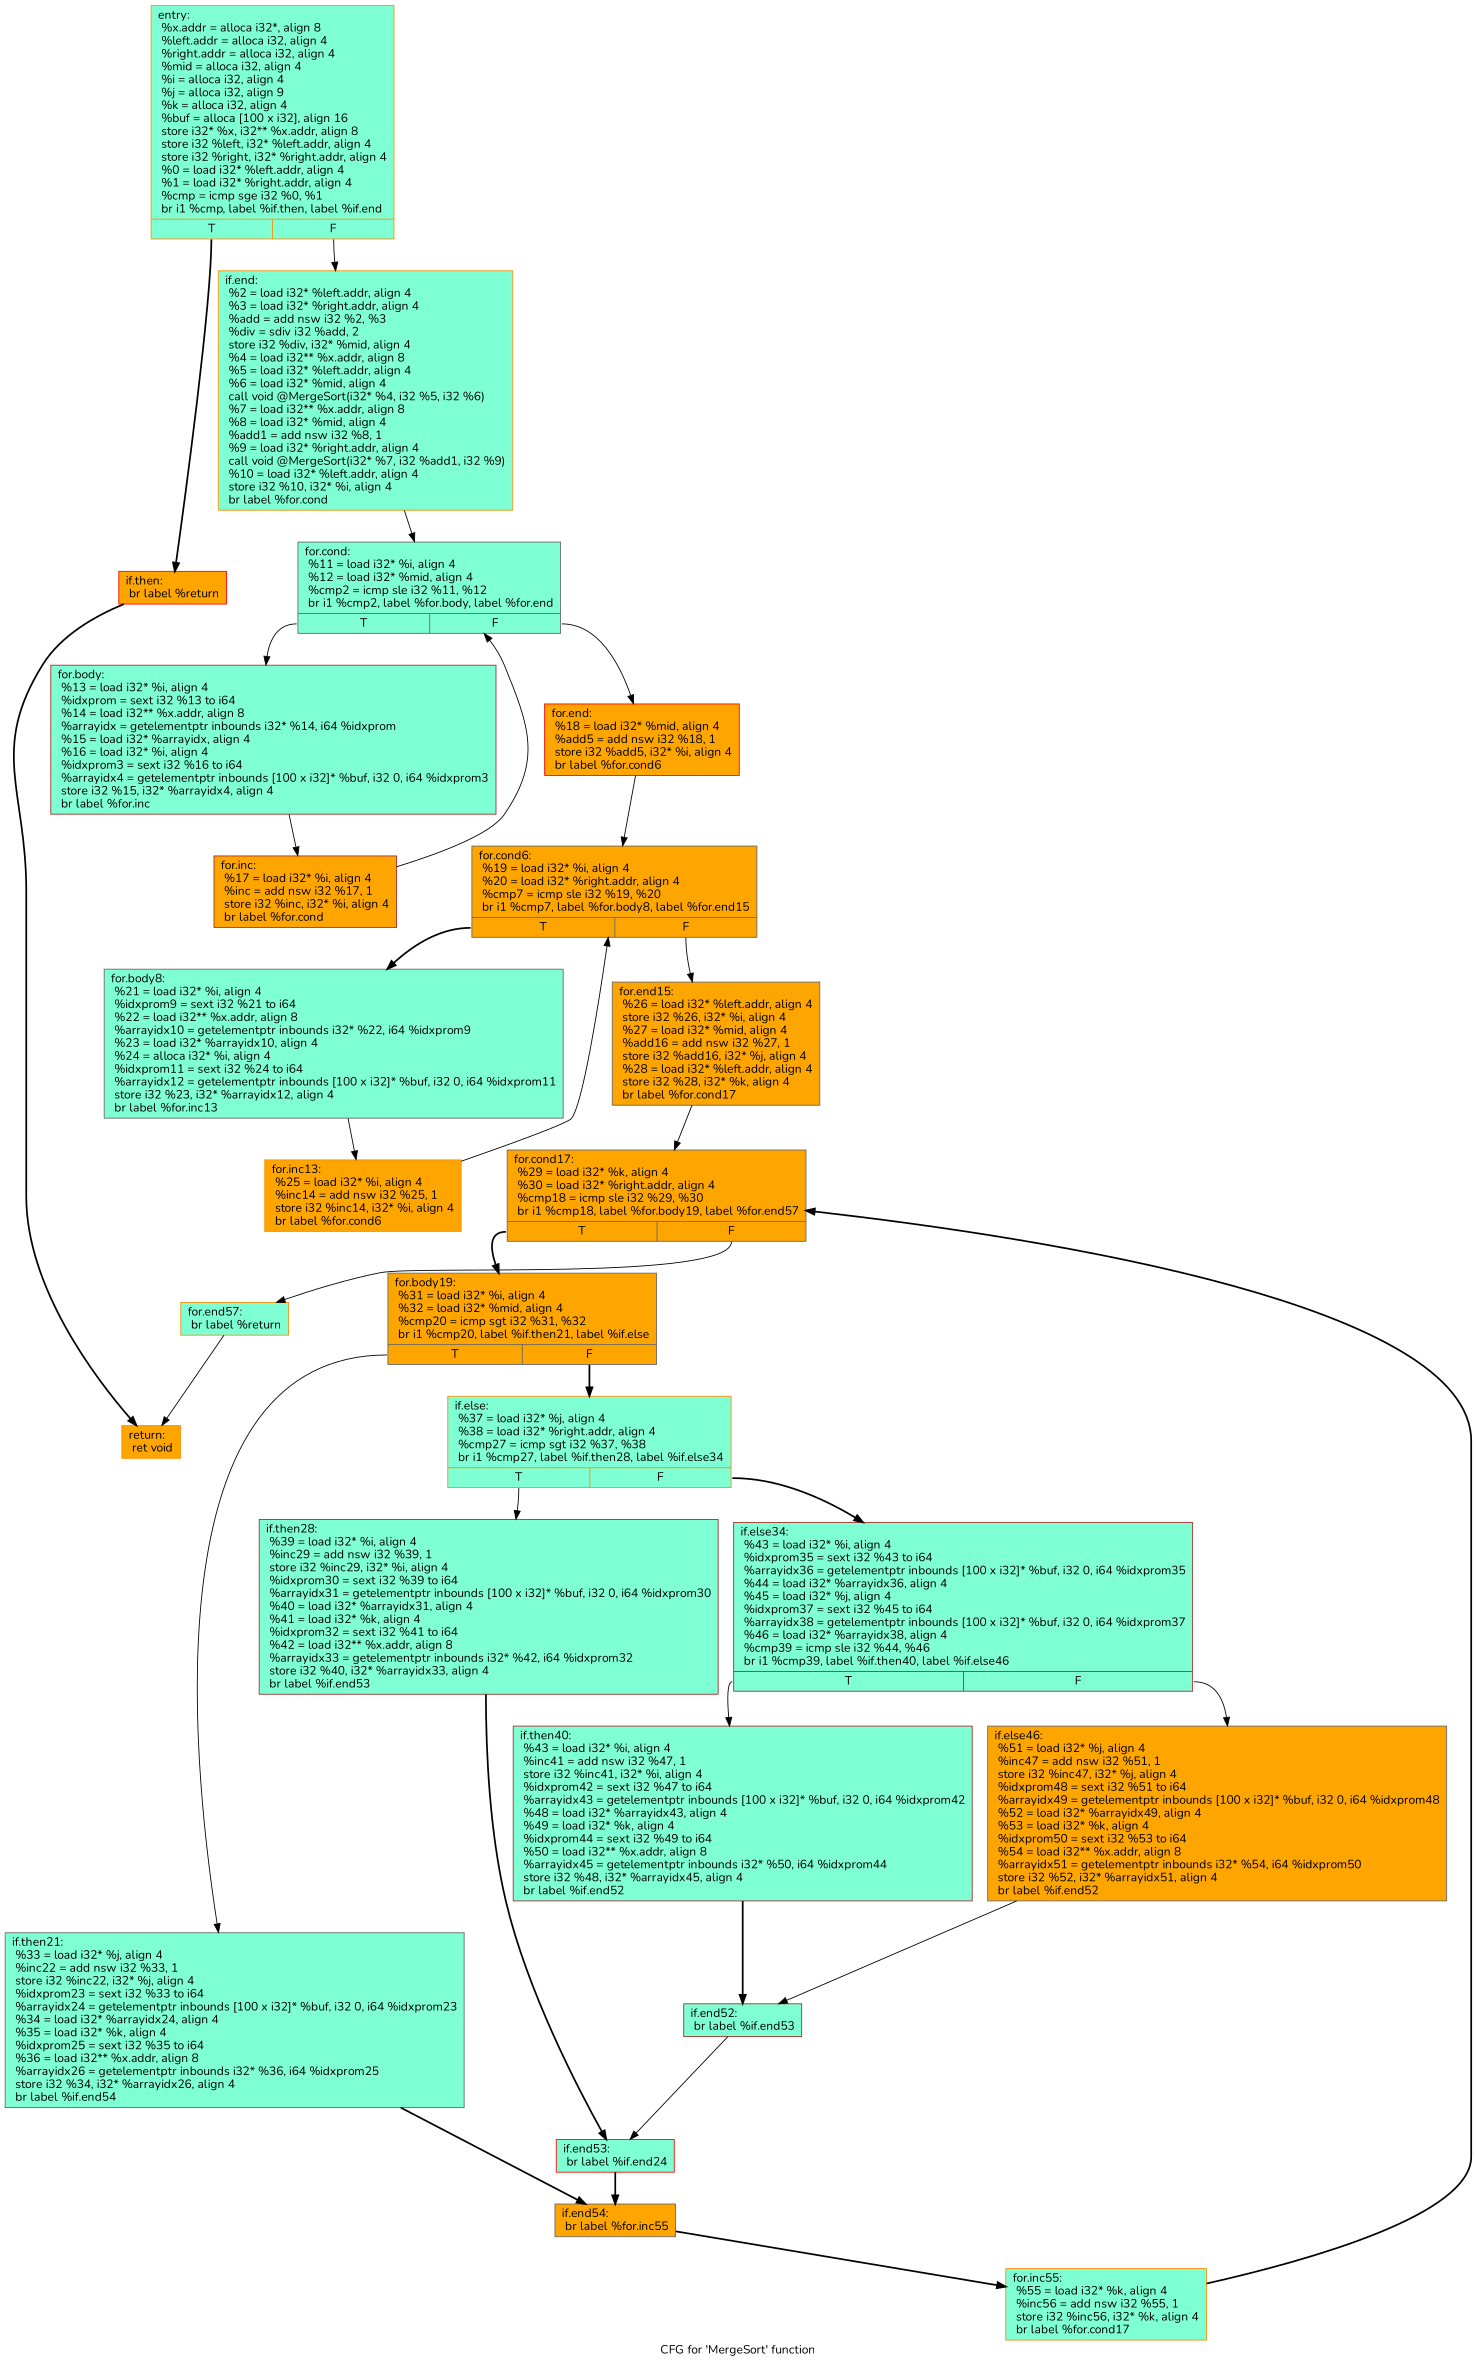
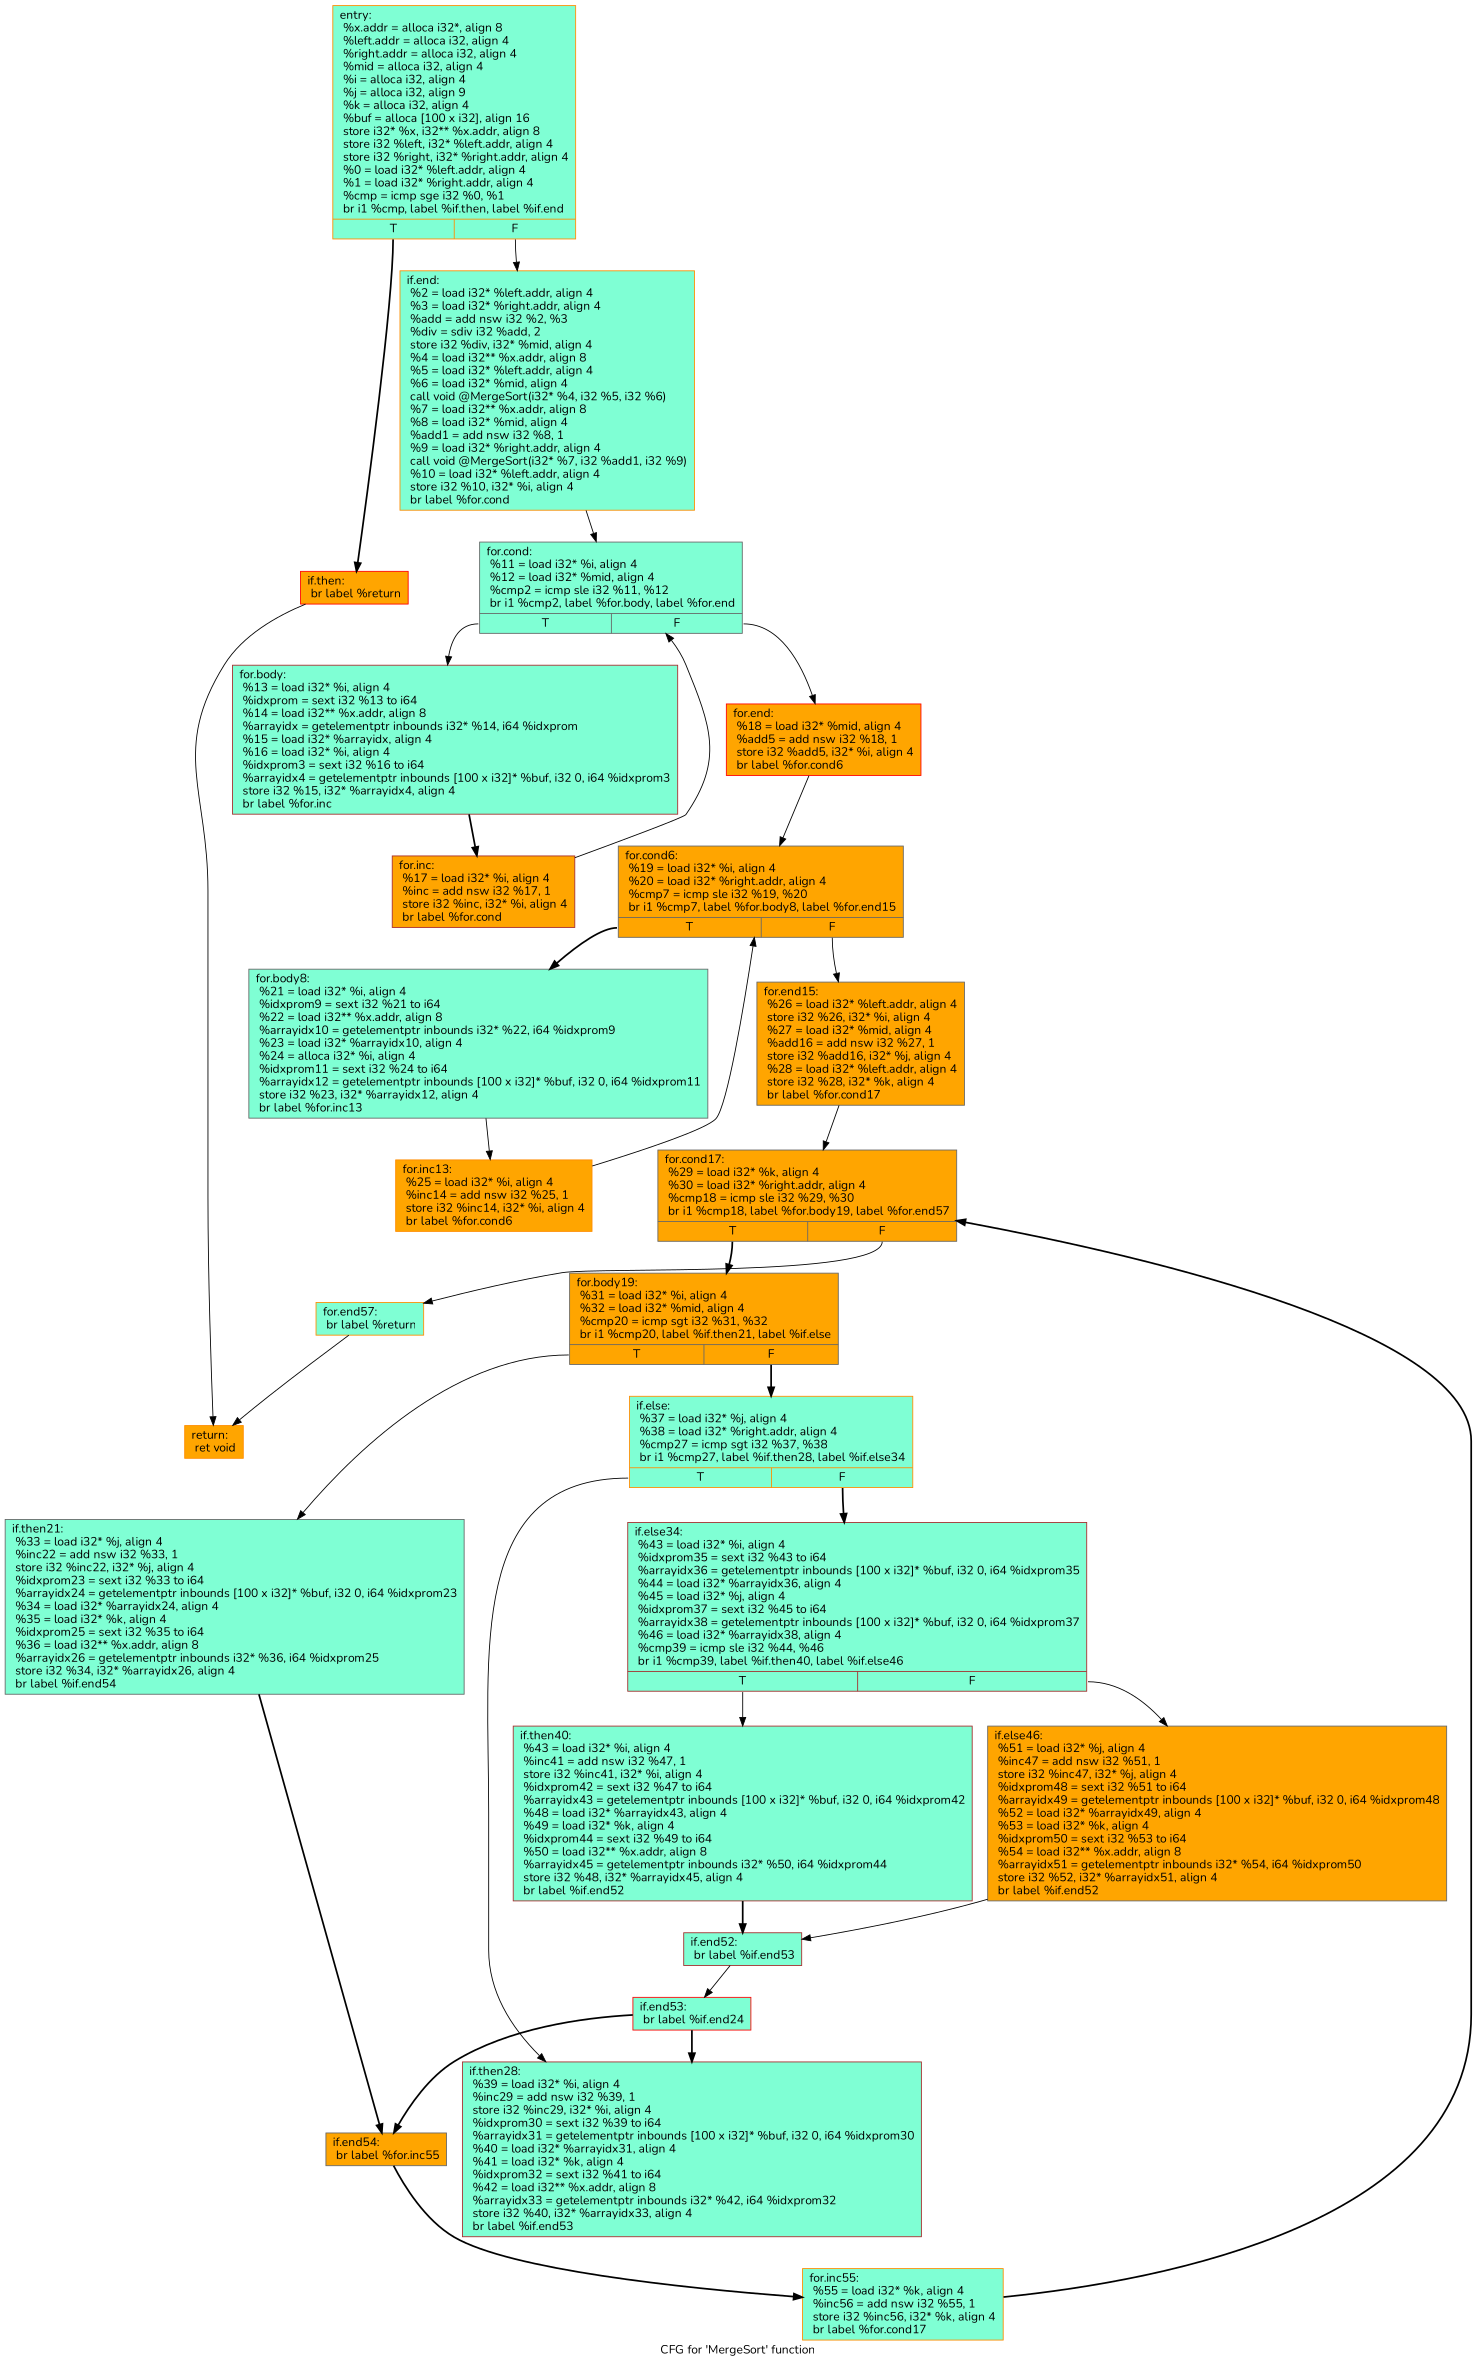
edge "for.body:" -> "for.inc:": style solid -> bold
edge "if.then:" -> "return:": style bold -> solid
edge "if.then28:" -> "if.end53:": reversed
